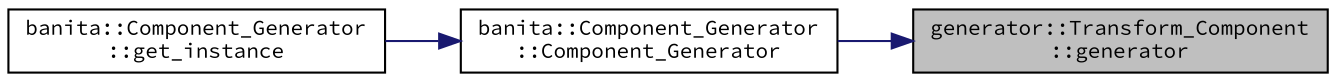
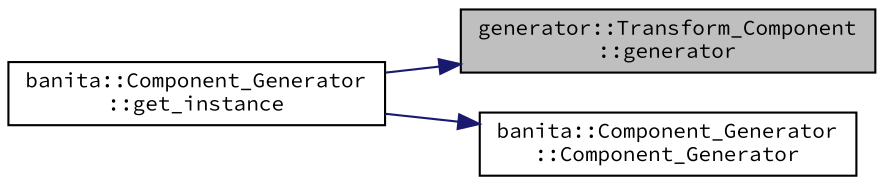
edge "banita::Component_Generator ::Component_Generator" -> "generator::Transform_Component ::generator": now "banita::Component_Generator ::get_instance" -> "generator::Transform_Component ::generator"
